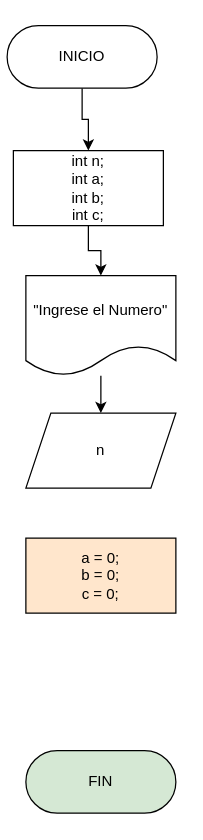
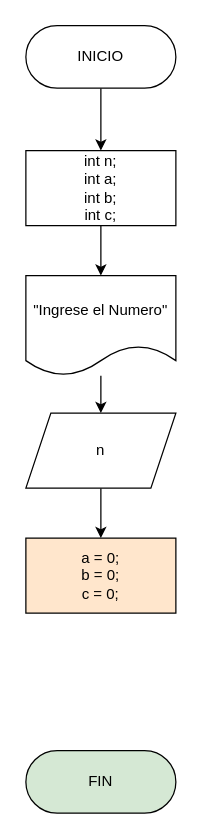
node "INICIO": moved (82, 57) -> (101, 57)
node "int n; int a; int b; int c;": moved (88, 188) -> (101, 188)
edge "n" -> "a = 0; b = 0; c = 0;": added
